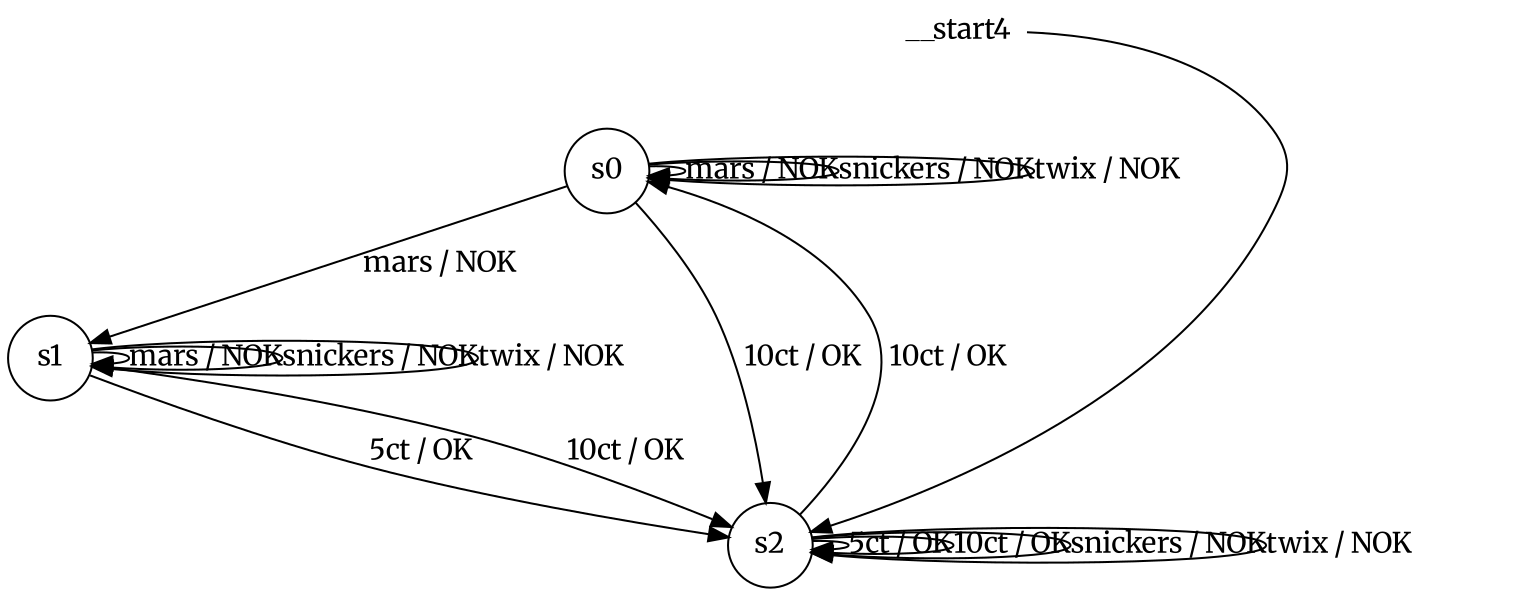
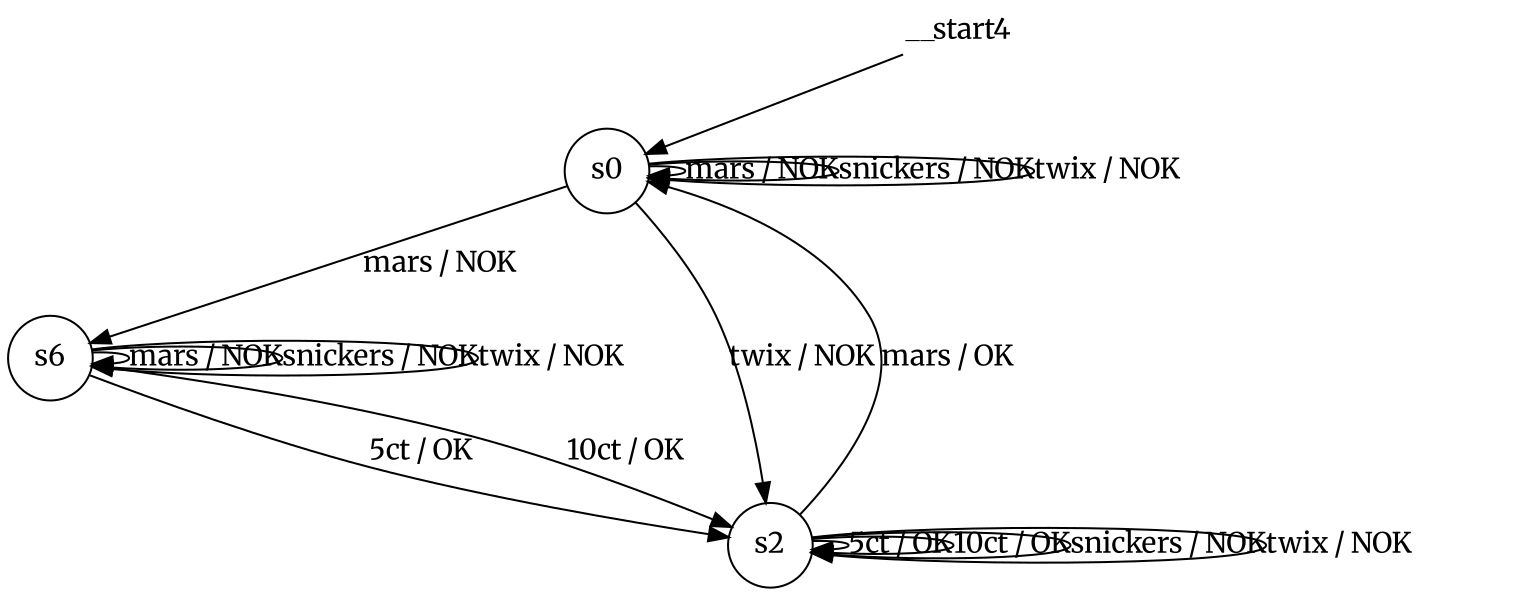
edge "__start4" -> "s2": now "__start4" -> "s0"
node "s1": label "s1" -> "s6"
edge "s0" -> "s2": label "10ct / OK" -> "twix / NOK"
edge "s2" -> "s0": label "10ct / OK" -> "mars / OK"
